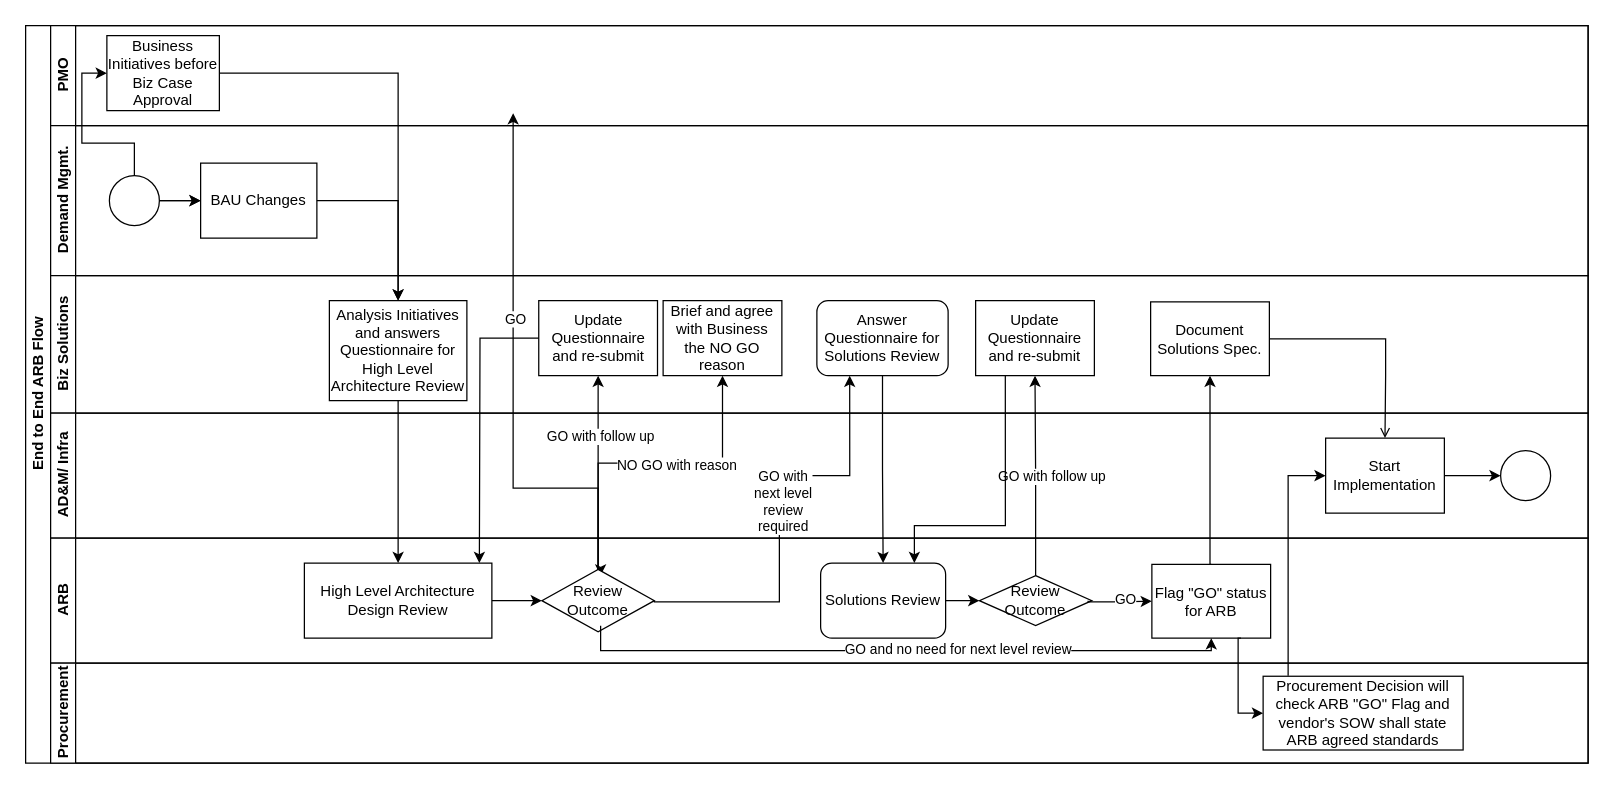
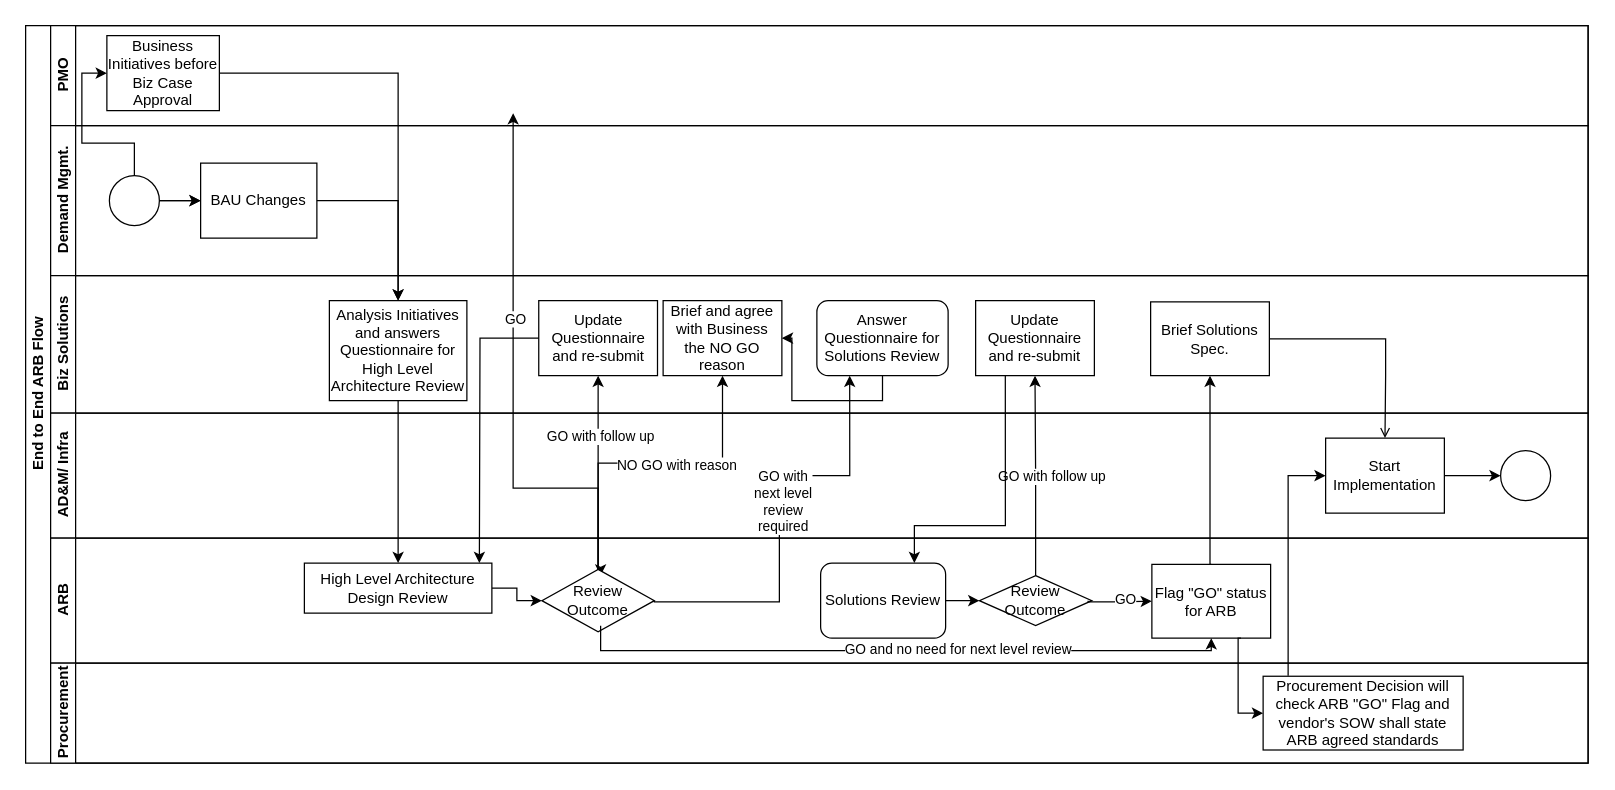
node "Document Solutions Spec.": label "Document Solutions Spec." -> "Brief Solutions Spec."
edge "Answer Questionnaire for Solutions Review" -> "Solutions Review": now "Answer Questionnaire for Solutions Review" -> "Brief and agree with Business the NO GO reason"
node "High Level Architecture Design Review": size 188x75 -> 188x50
